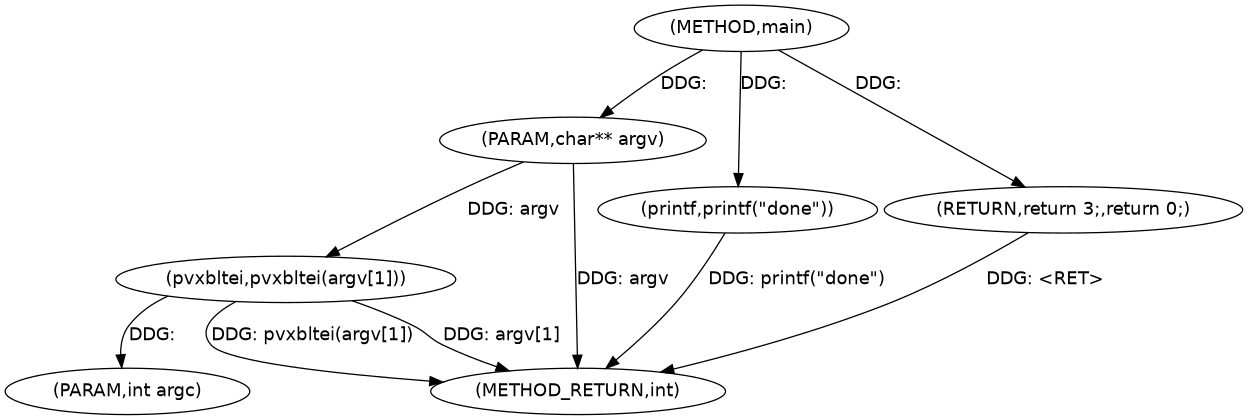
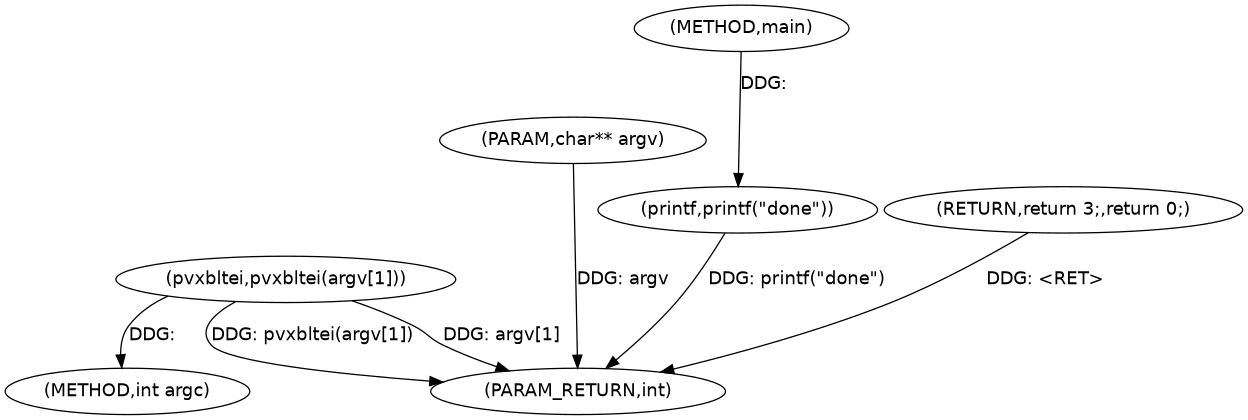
edge "(METHOD,main)" -> "(PARAM,char** argv)": removed, label "DDG:"
edge "(METHOD,main)" -> "(RETURN,return 3;,return 0;)": removed, label "DDG:"
edge "(PARAM,char** argv)" -> "(pvxbltei,pvxbltei(argv[1]))": removed, label "DDG: argv"
node "(PARAM,int argc)": label "(PARAM,int argc)" -> "(METHOD,int argc)"
node "(METHOD_RETURN,int)": label "(METHOD_RETURN,int)" -> "(PARAM_RETURN,int)"
